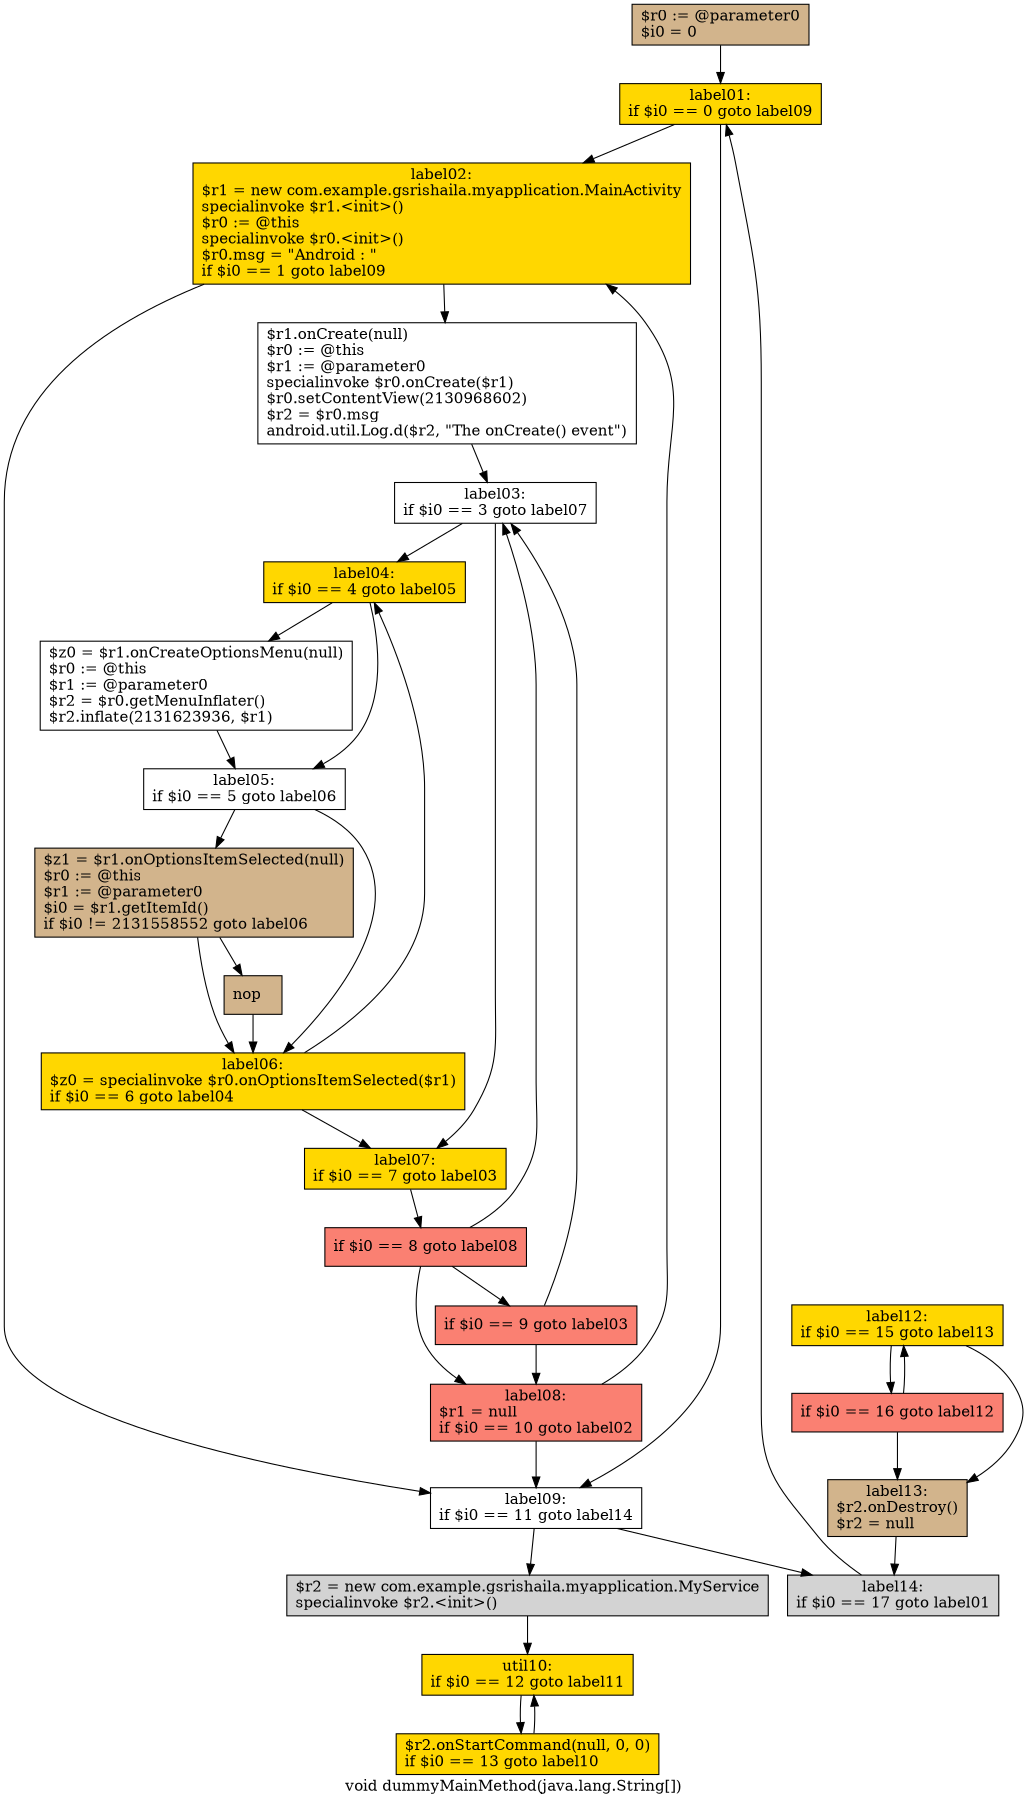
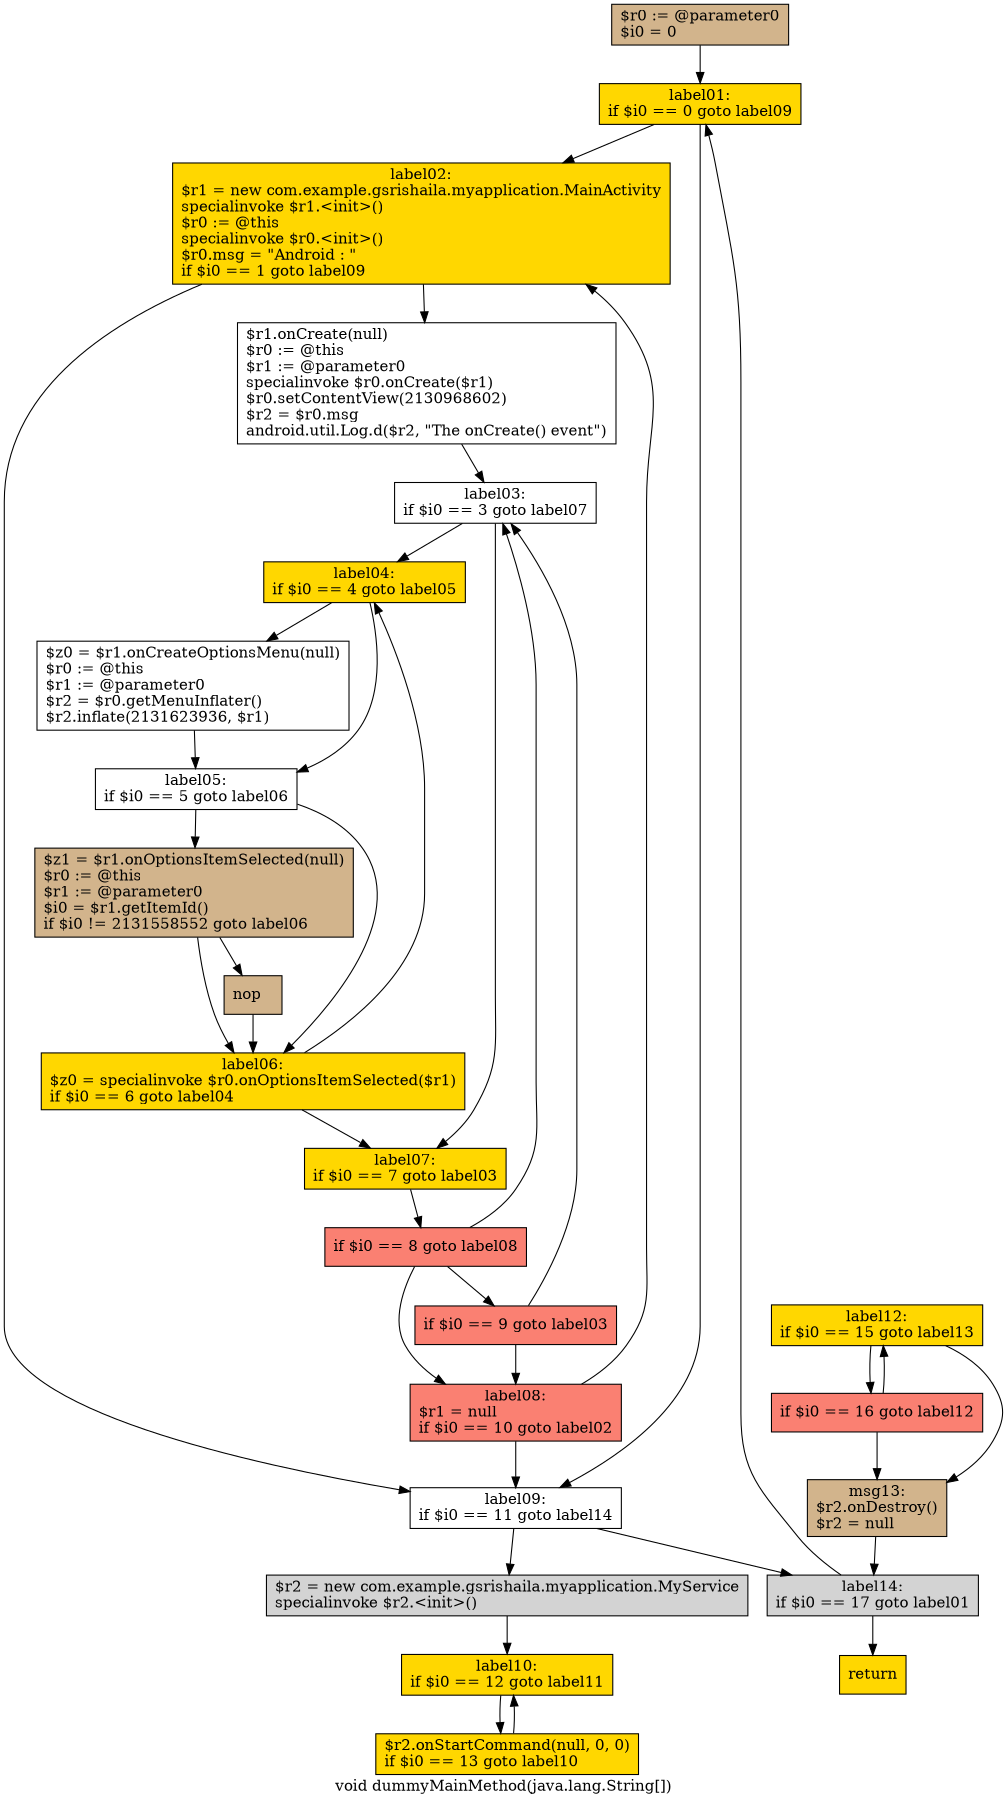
node "label13: $r2.onDestroy() $r2 = null": label "label13: $r2.onDestroy() $r2 = null" -> "msg13: $r2.onDestroy() $r2 = null"
node "util10: if $i0 == 12 goto label11": label "util10: if $i0 == 12 goto label11" -> "label10: if $i0 == 12 goto label11"
node "return": added
